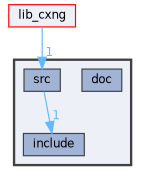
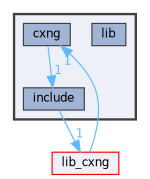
node "src": label "src" -> "cxng"
node "doc": label "doc" -> "lib"
edge "include" -> "lib_cxng": added
